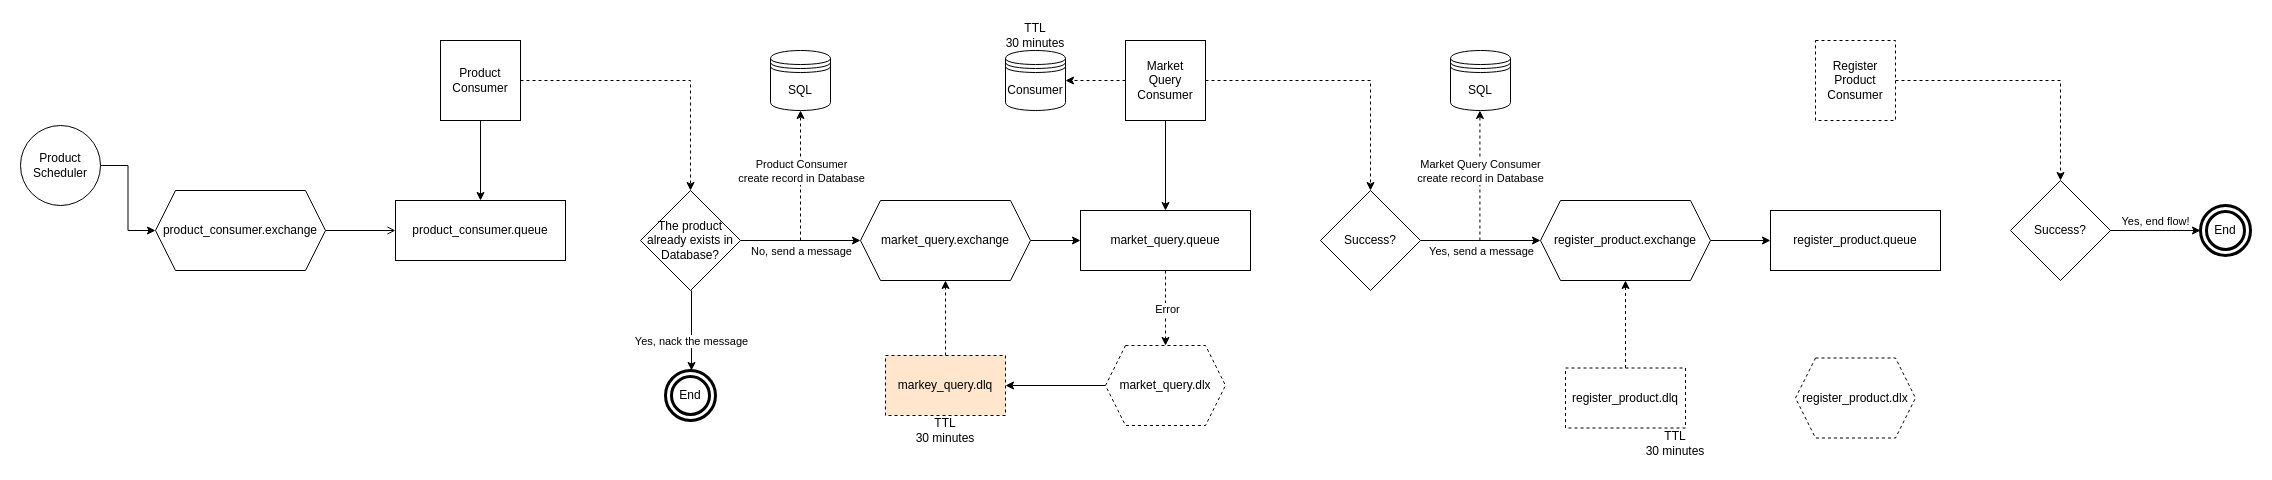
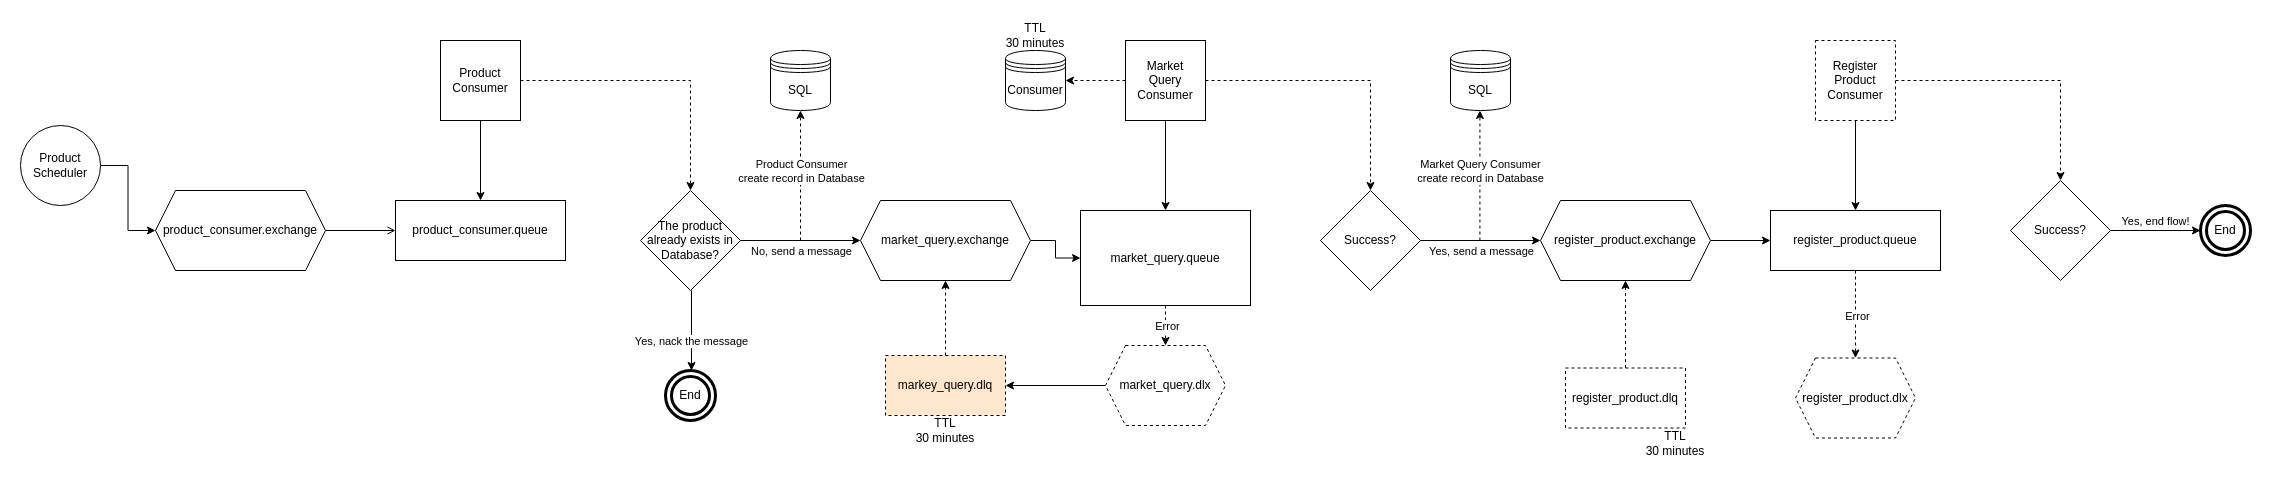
edge "Register Product Consumer" -> "register_product.queue": added
node "market_query.queue": size 170x60 -> 170x95
edge "register_product.queue" -> "register_product.dlx": added, label "Error"
